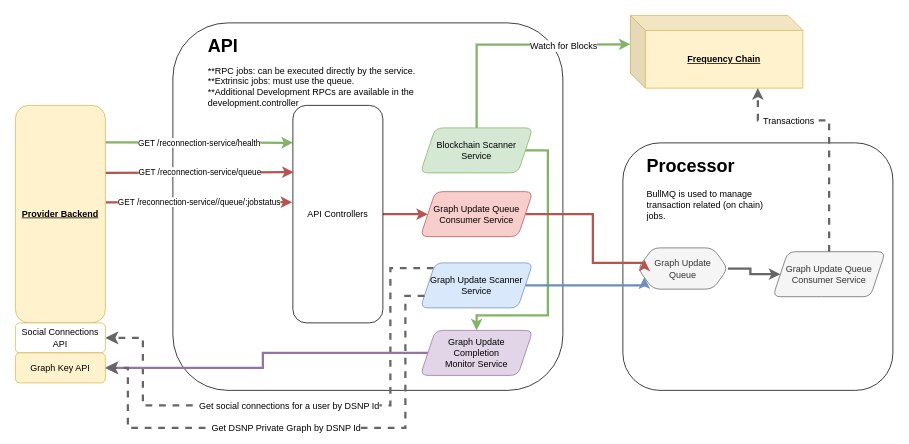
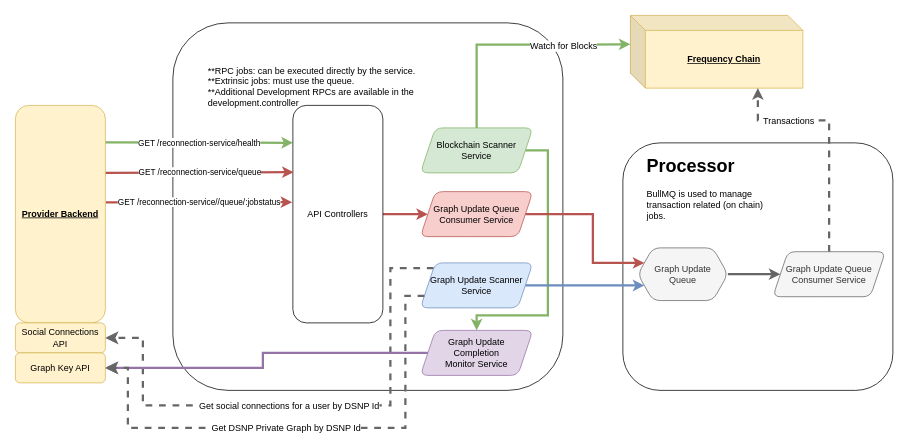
node "API": removed
node "Graph Update Queue": size 90x41 -> 90x53
node "Social Connections API": fillcolor #ffffff -> #fff2cc
